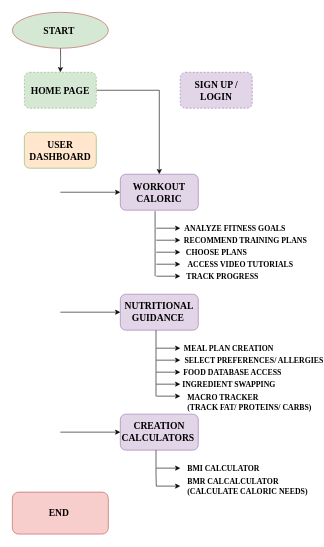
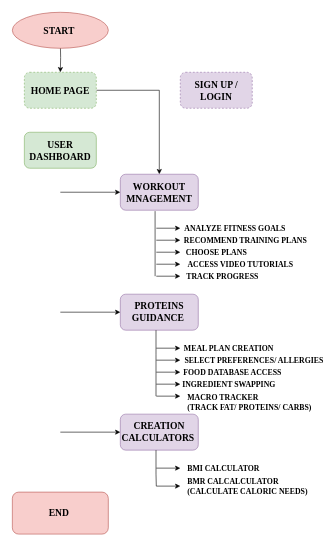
node "START": fillcolor #d5e8d4 -> #f8cecc
node "USER DASHBOARD": fillcolor #ffe6cc -> #d5e8d4
node "WORKOUT CALORIC": label "WORKOUT CALORIC" -> "WORKOUT MNAGEMENT"
node "NUTRITIONAL GUIDANCE": label "NUTRITIONAL GUIDANCE" -> "PROTEINS GUIDANCE"
